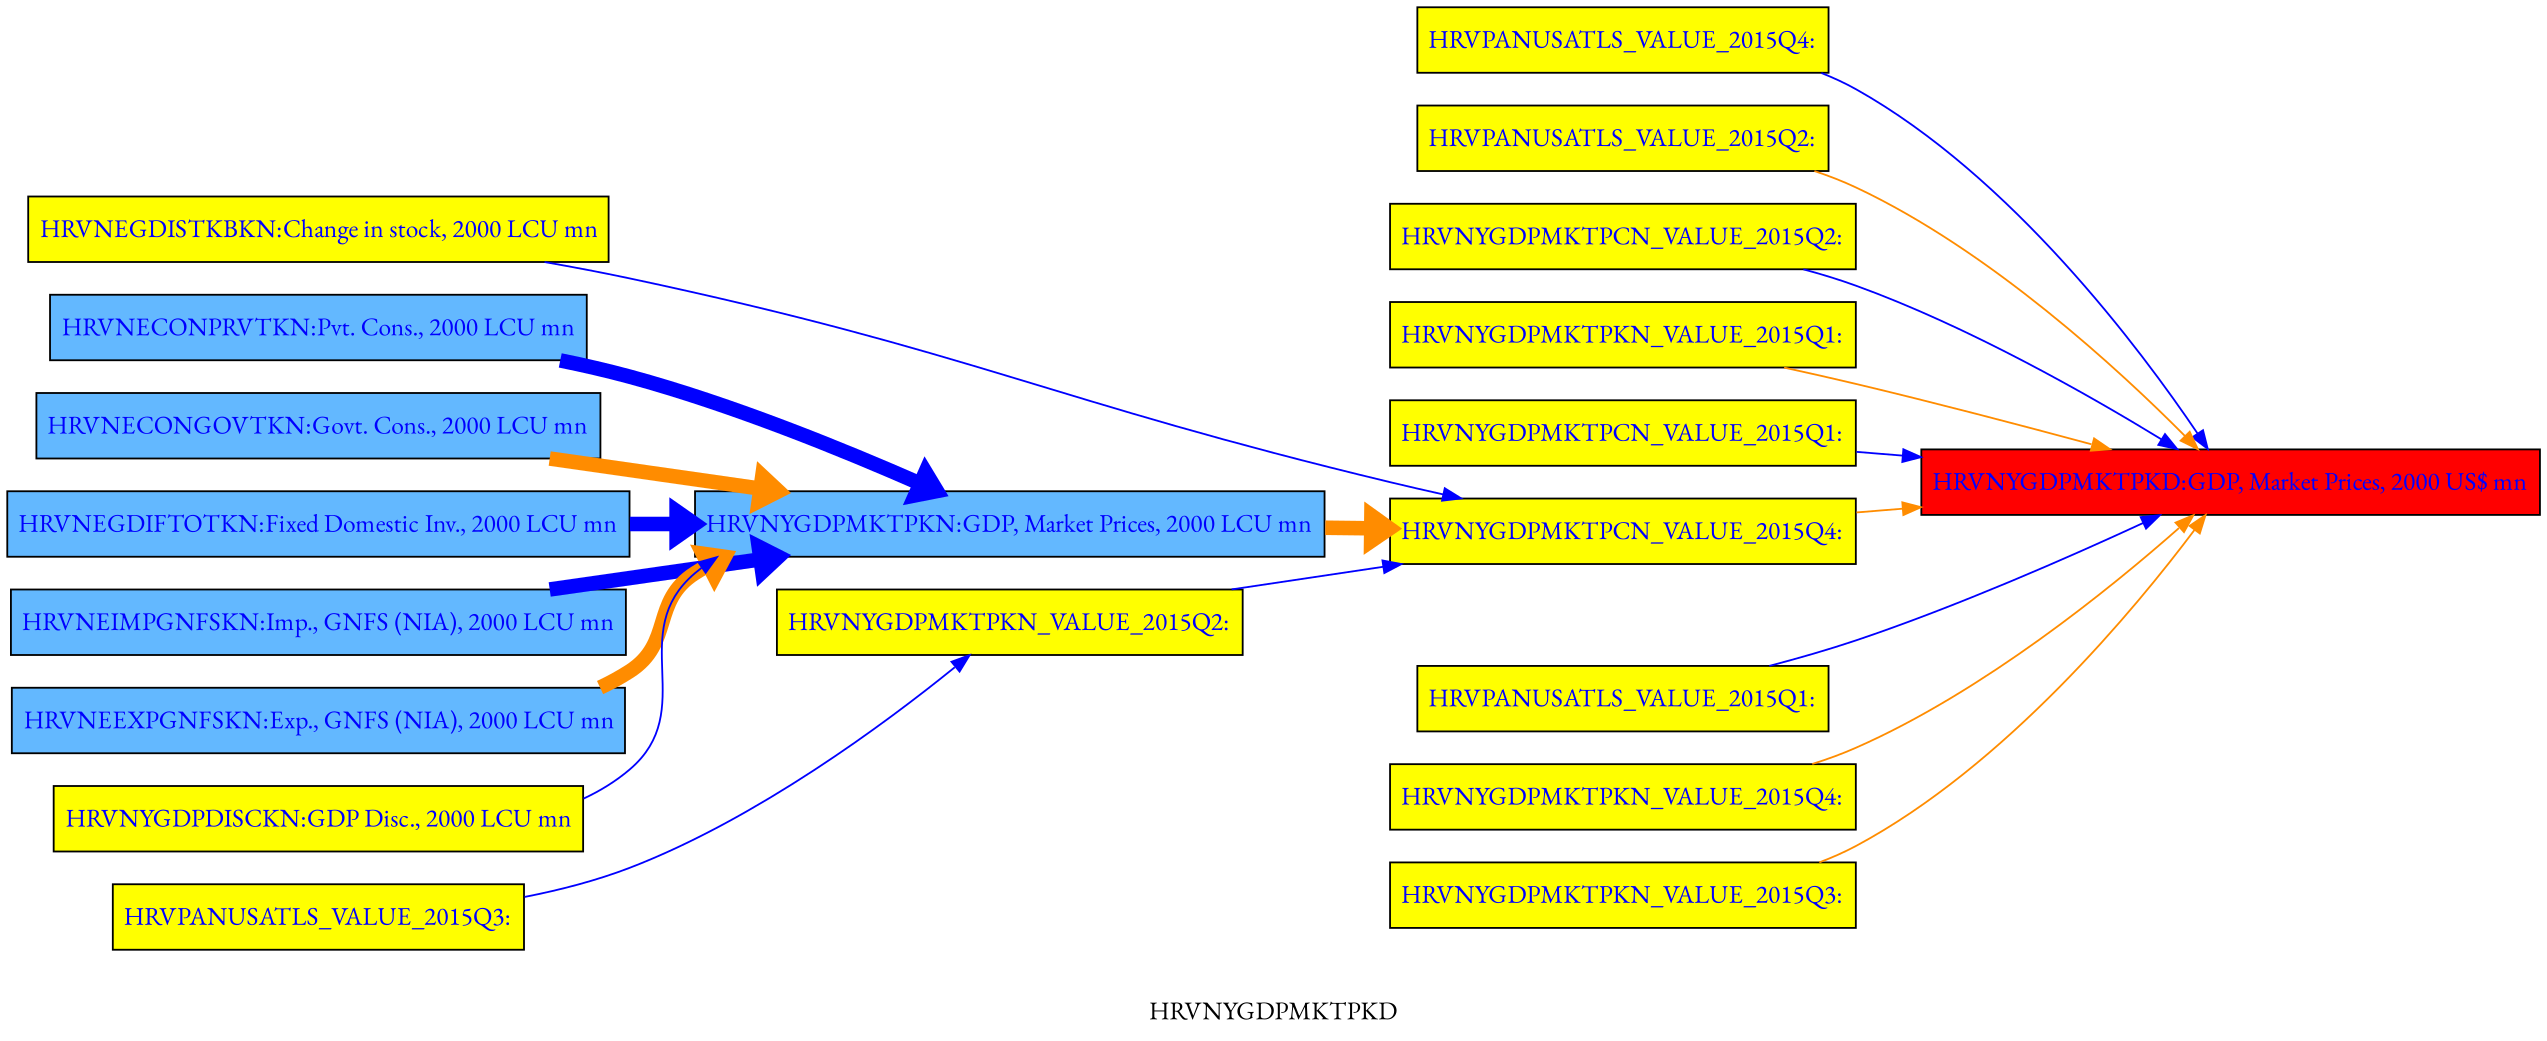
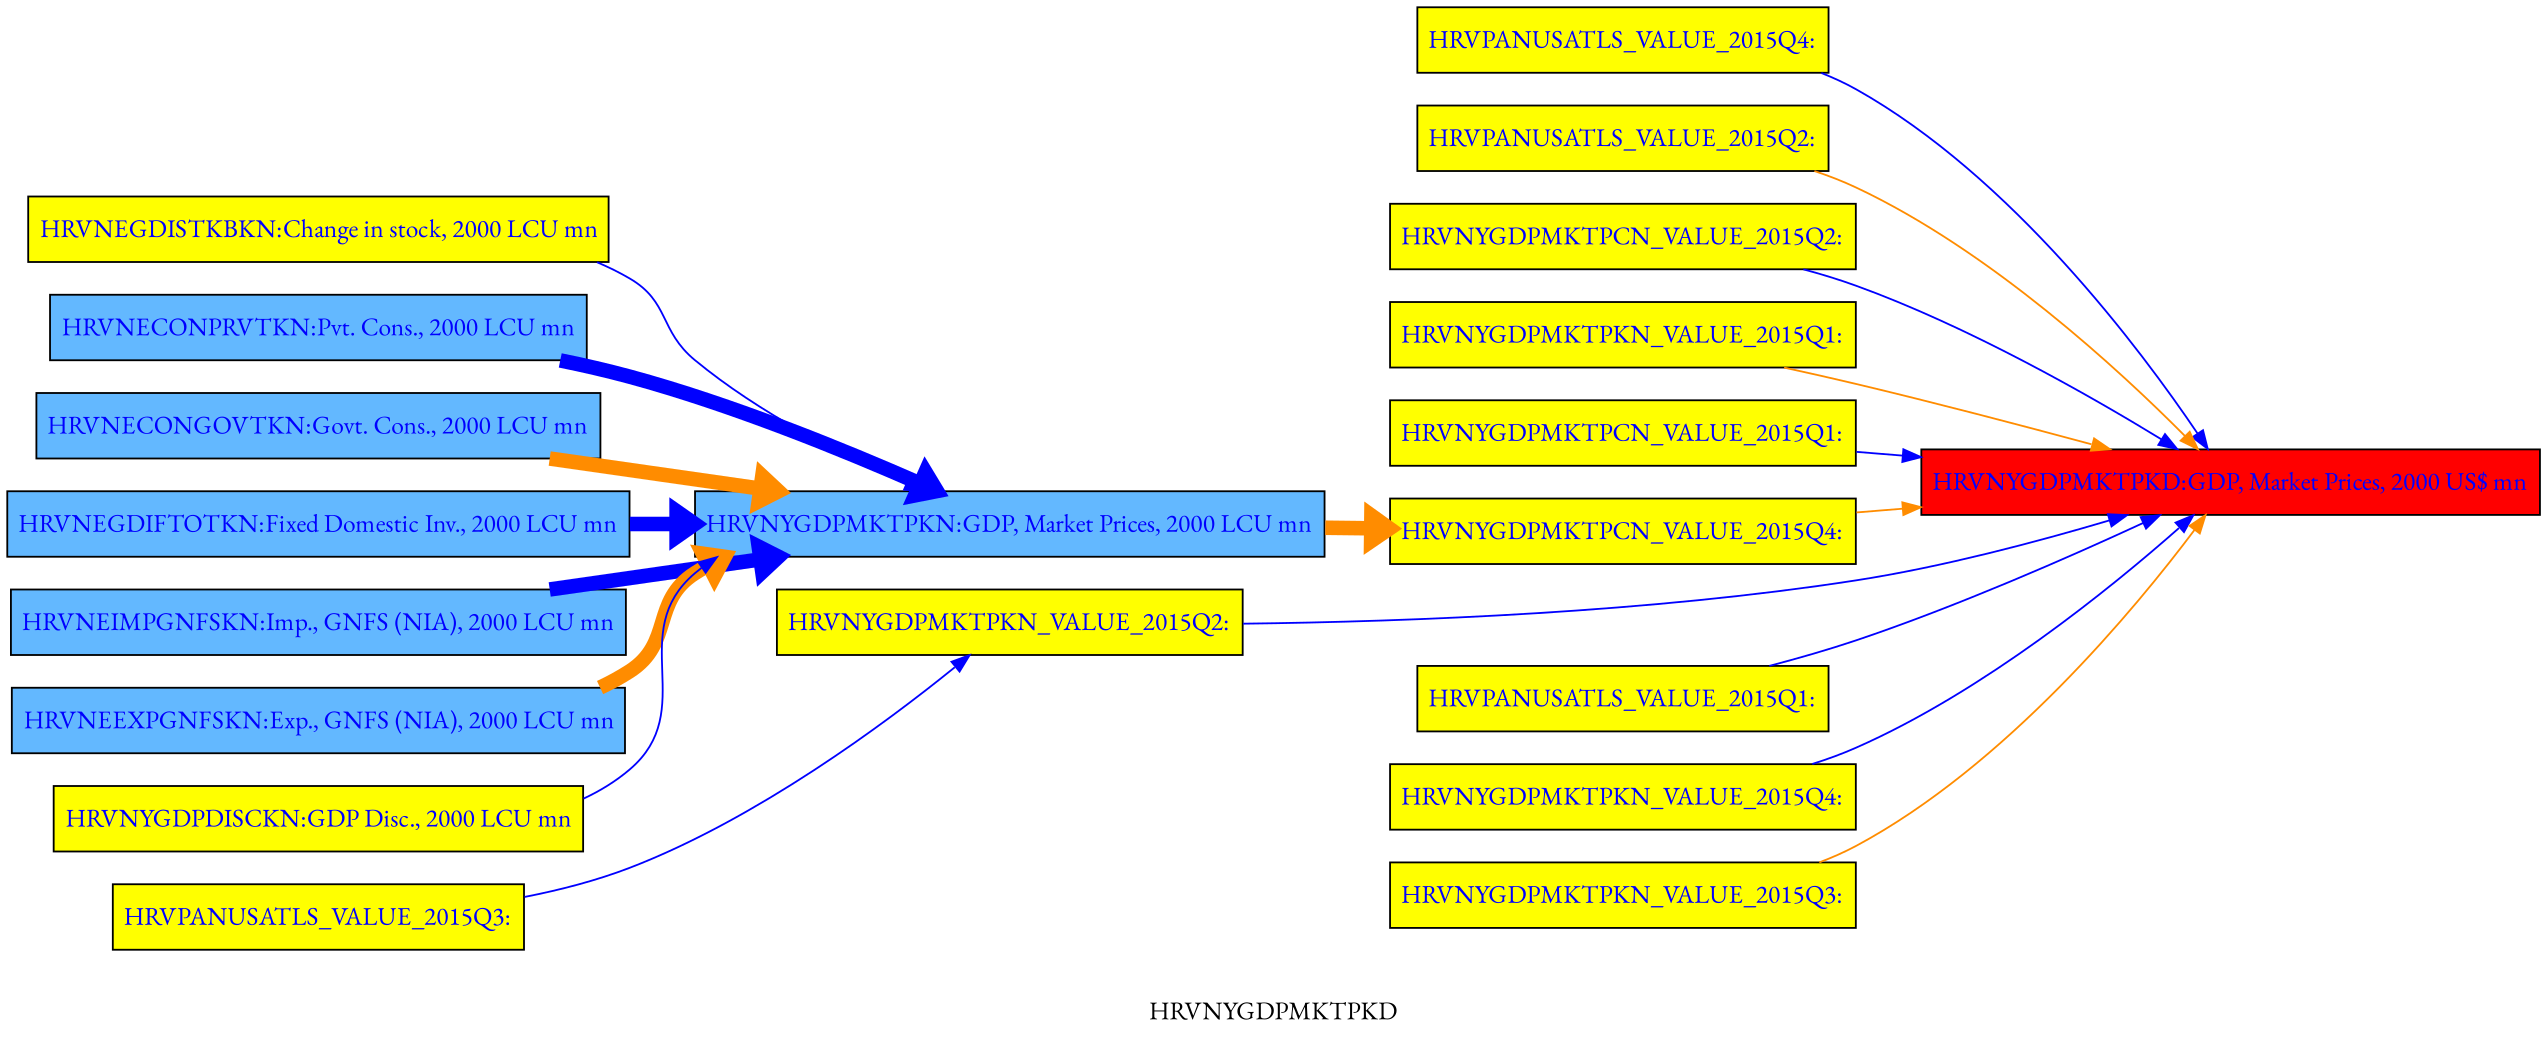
edge "HRVNEGDISTKBKN:Change in stock, 2000 LCU mn" -> "HRVNYGDPMKTPCN_VALUE_2015Q4:": now "HRVNEGDISTKBKN:Change in stock, 2000 LCU mn" -> "HRVNYGDPMKTPKN:GDP, Market Prices, 2000 LCU mn"
edge "HRVNYGDPMKTPKN_VALUE_2015Q2:" -> "HRVNYGDPMKTPCN_VALUE_2015Q4:": now "HRVNYGDPMKTPKN_VALUE_2015Q2:" -> "HRVNYGDPMKTPKD:GDP, Market Prices, 2000 US$ mn"
edge "HRVNYGDPMKTPKN_VALUE_2015Q4:" -> "HRVNYGDPMKTPKD:GDP, Market Prices, 2000 US$ mn": color darkorange -> blue
